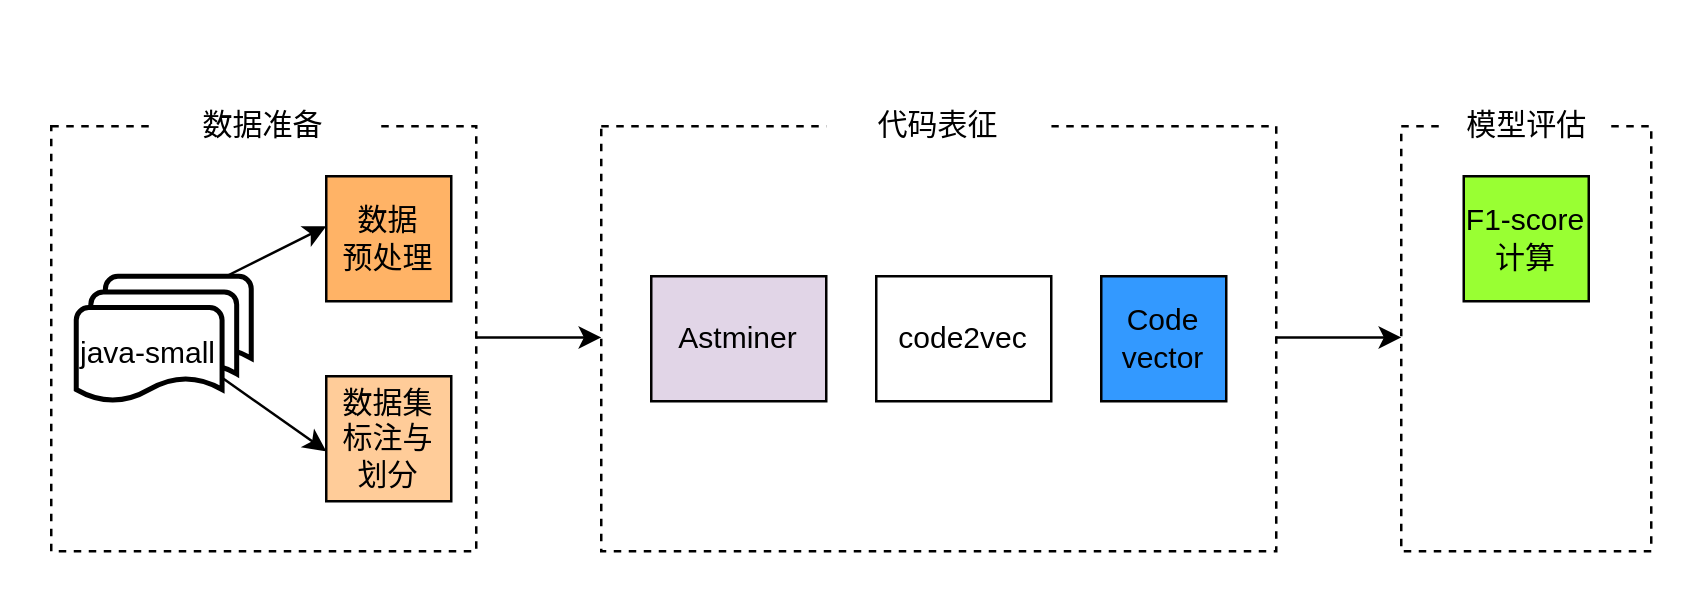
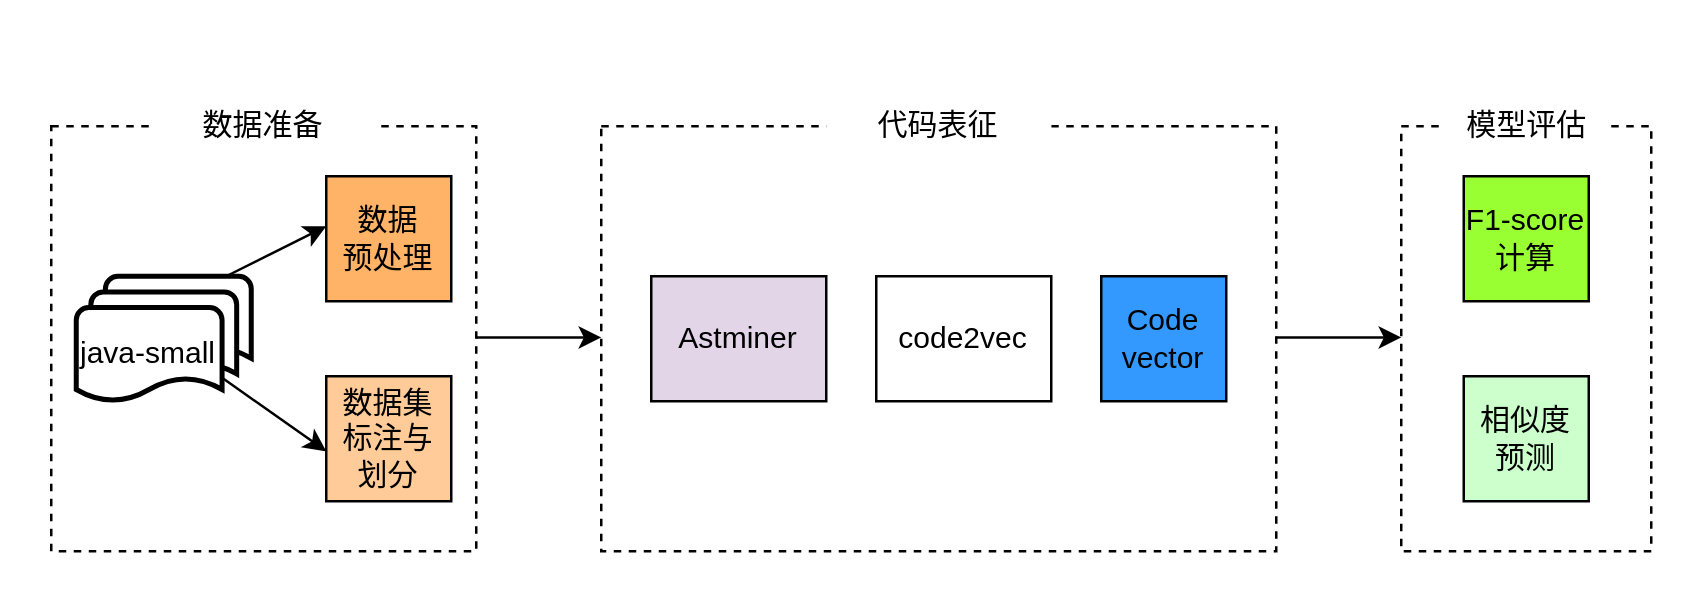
node "相似度 预测": added
